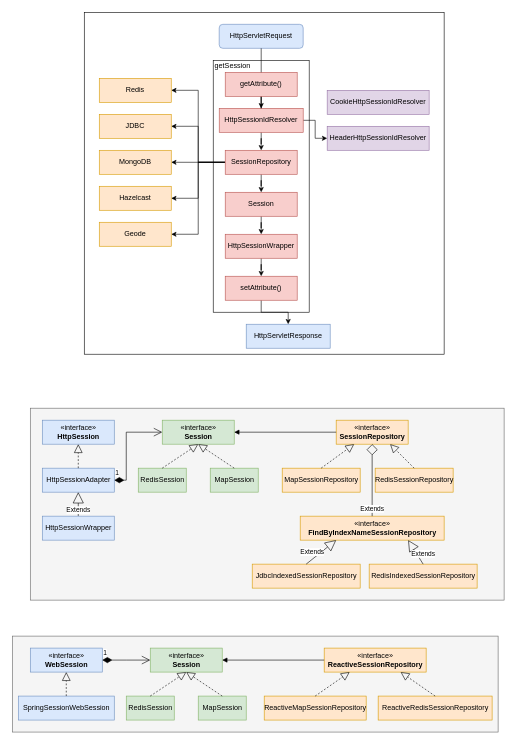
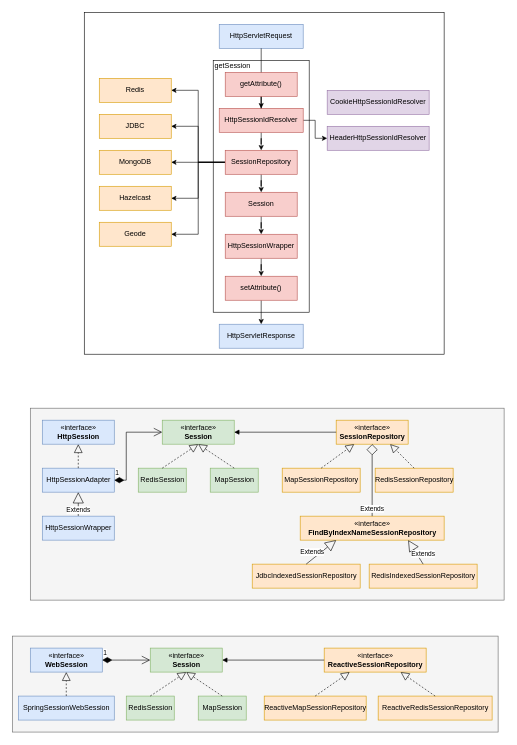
node "HttpServletRequest": shape rounded rectangle -> rectangle
node "HttpServletResponse": moved (288, 336) -> (261, 336)
